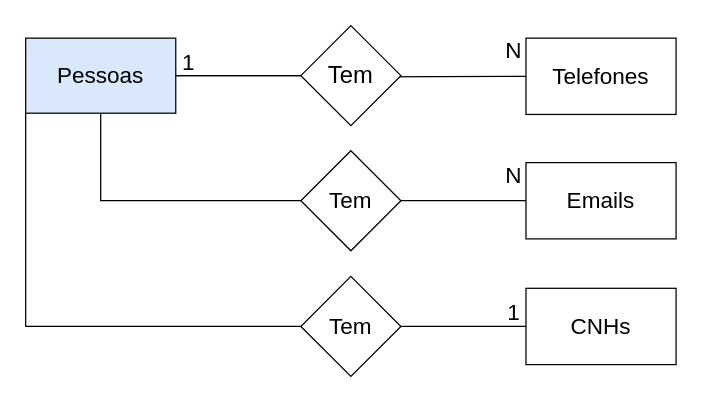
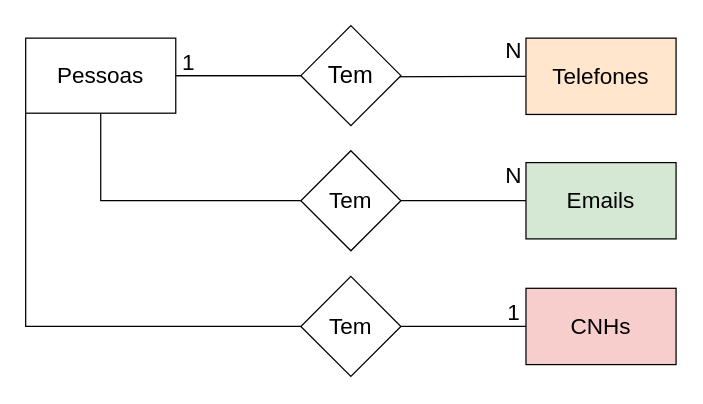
node "Pessoas": fillcolor #dae8fc -> #ffffff
node "Telefones": fillcolor #ffffff -> #ffe6cc
node "Emails": fillcolor #ffffff -> #d5e8d4
node "CNHs": fillcolor #ffffff -> #f8cecc
